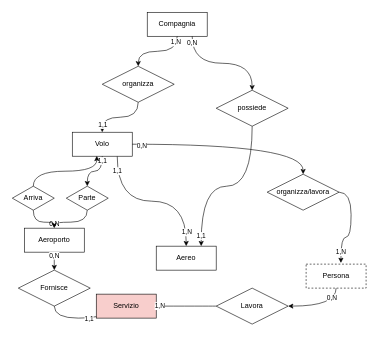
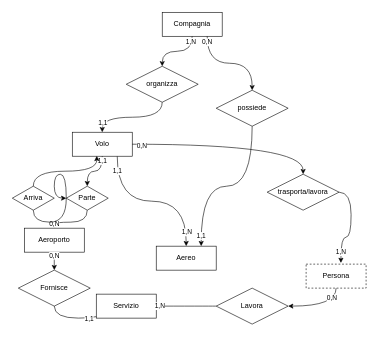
node "Compagnia": moved (177, 24) -> (192, 24)
node "organizza": moved (138, 84) -> (162, 84)
node "organizza/lavora": label "organizza/lavora" -> "trasporta/lavora"
edge "Arriva" -> "Aeroporto": now "Arriva" -> "Parte"
node "Servizio": fillcolor #f8cecc -> #ffffff
